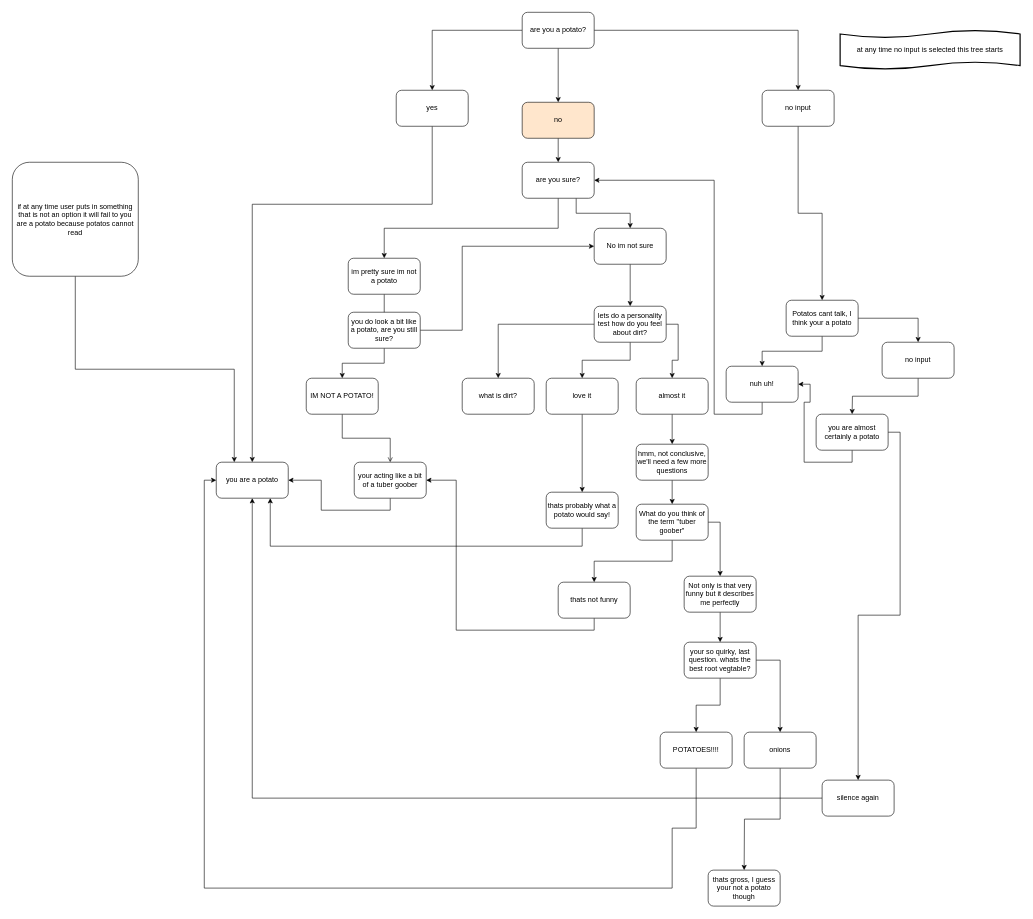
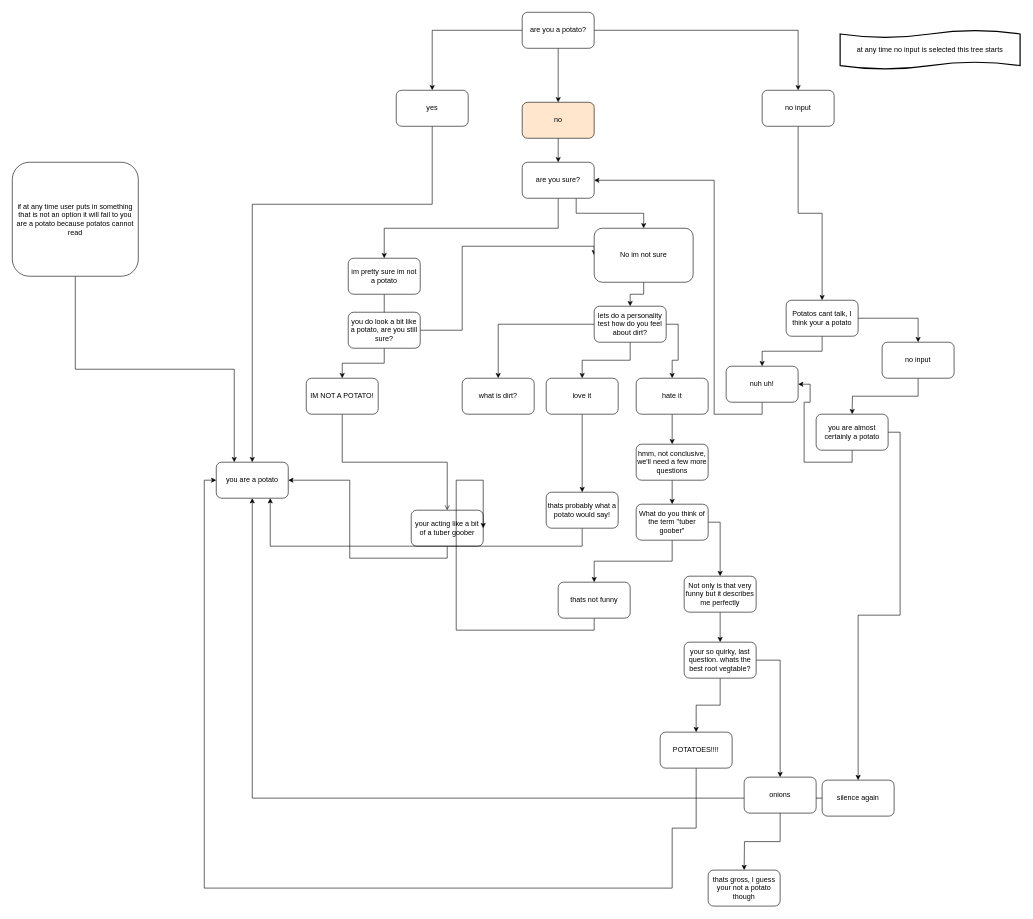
node "No im not sure": size 72x36 -> 99x54
node "almost it": label "almost it" -> "hate it"
node "your acting like a bit of a tuber goober": moved (390, 480) -> (447, 528)
node "onions": moved (780, 750) -> (780, 795)
